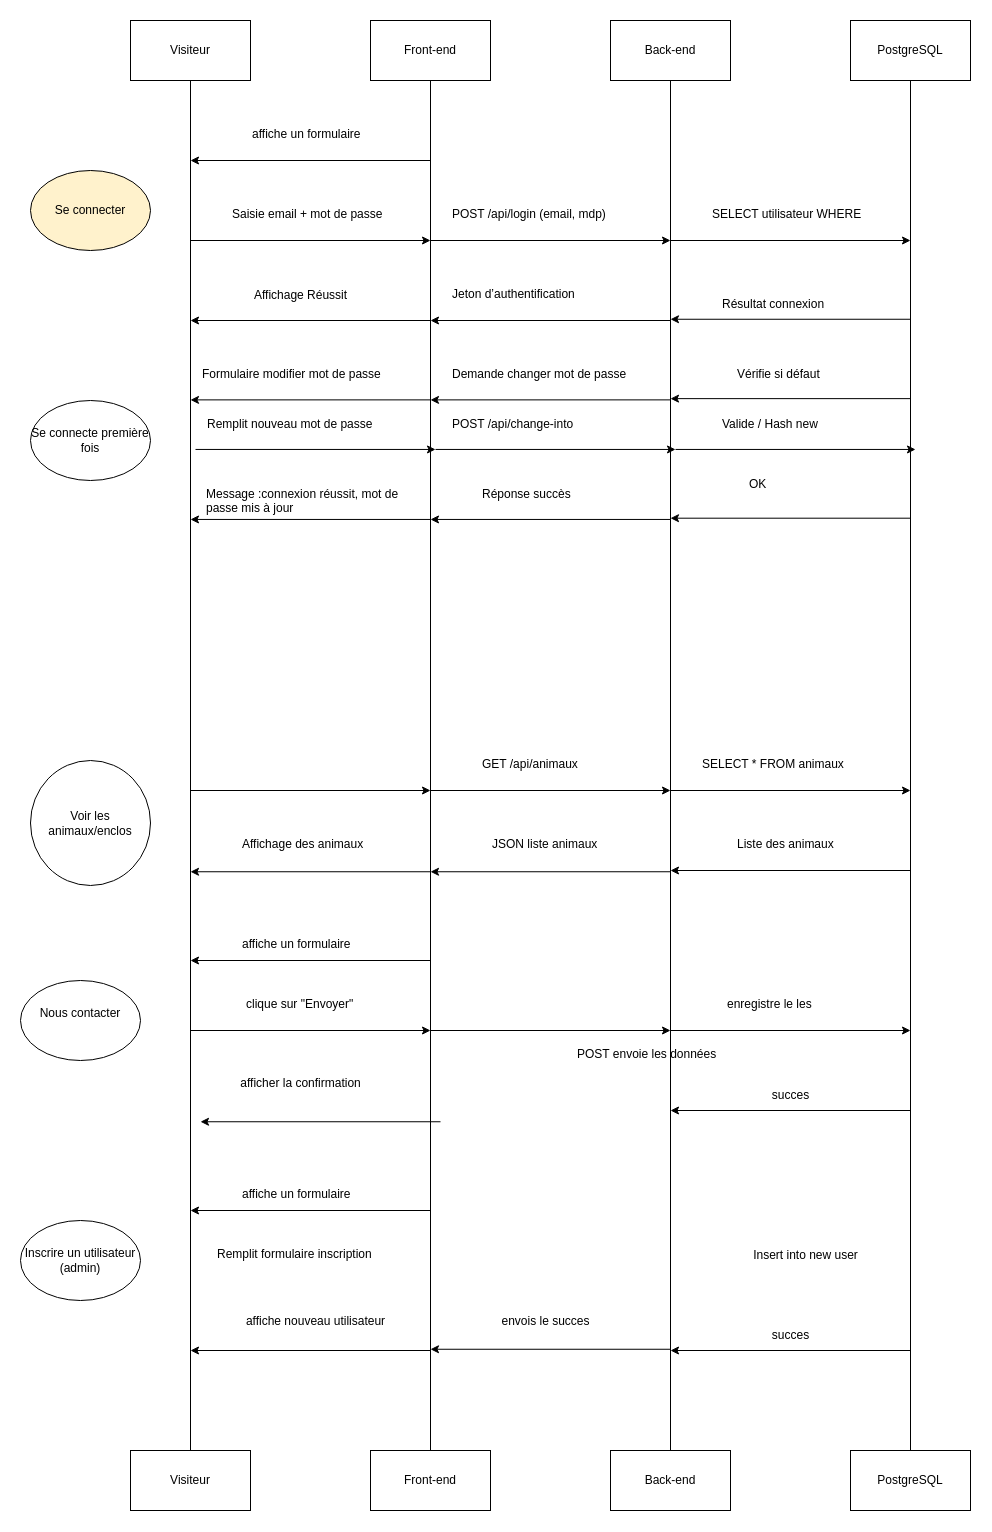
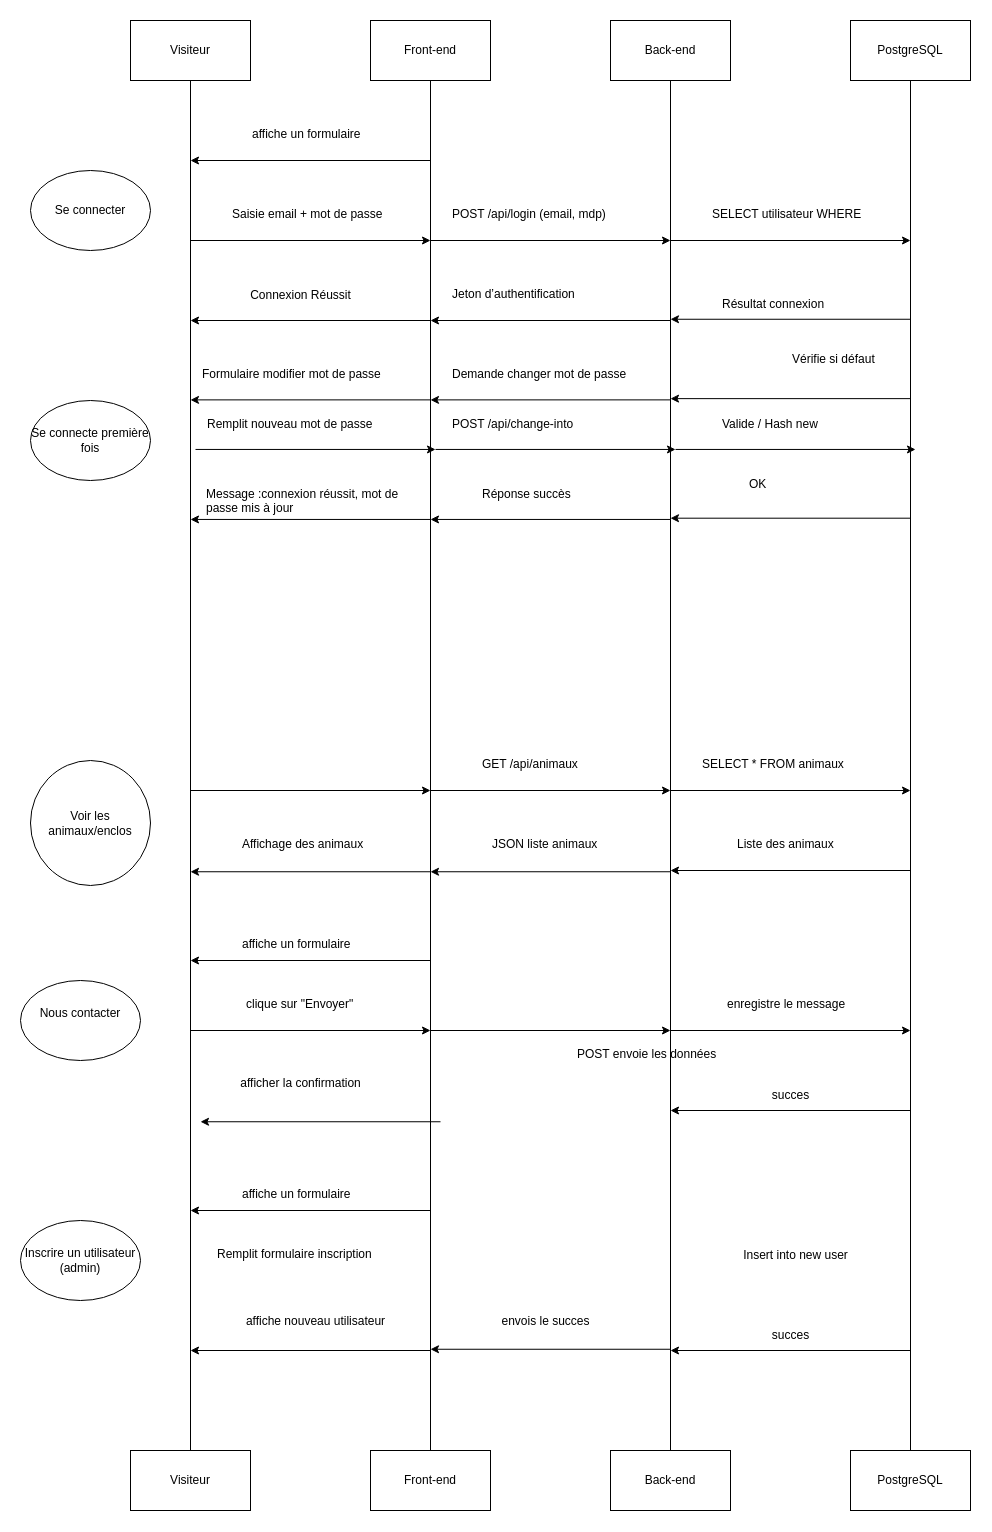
node "Se connecter": fillcolor #fff2cc -> #ffffff
node "Affichage Réussit": label "Affichage Réussit" -> "Connexion Réussit"
node "Vérifie si défaut": moved (796, 381) -> (851, 366)
node "enregistre le les": label "enregistre le les" -> "enregistre le message"
node "Insert into new user": moved (806, 1256) -> (796, 1256)
